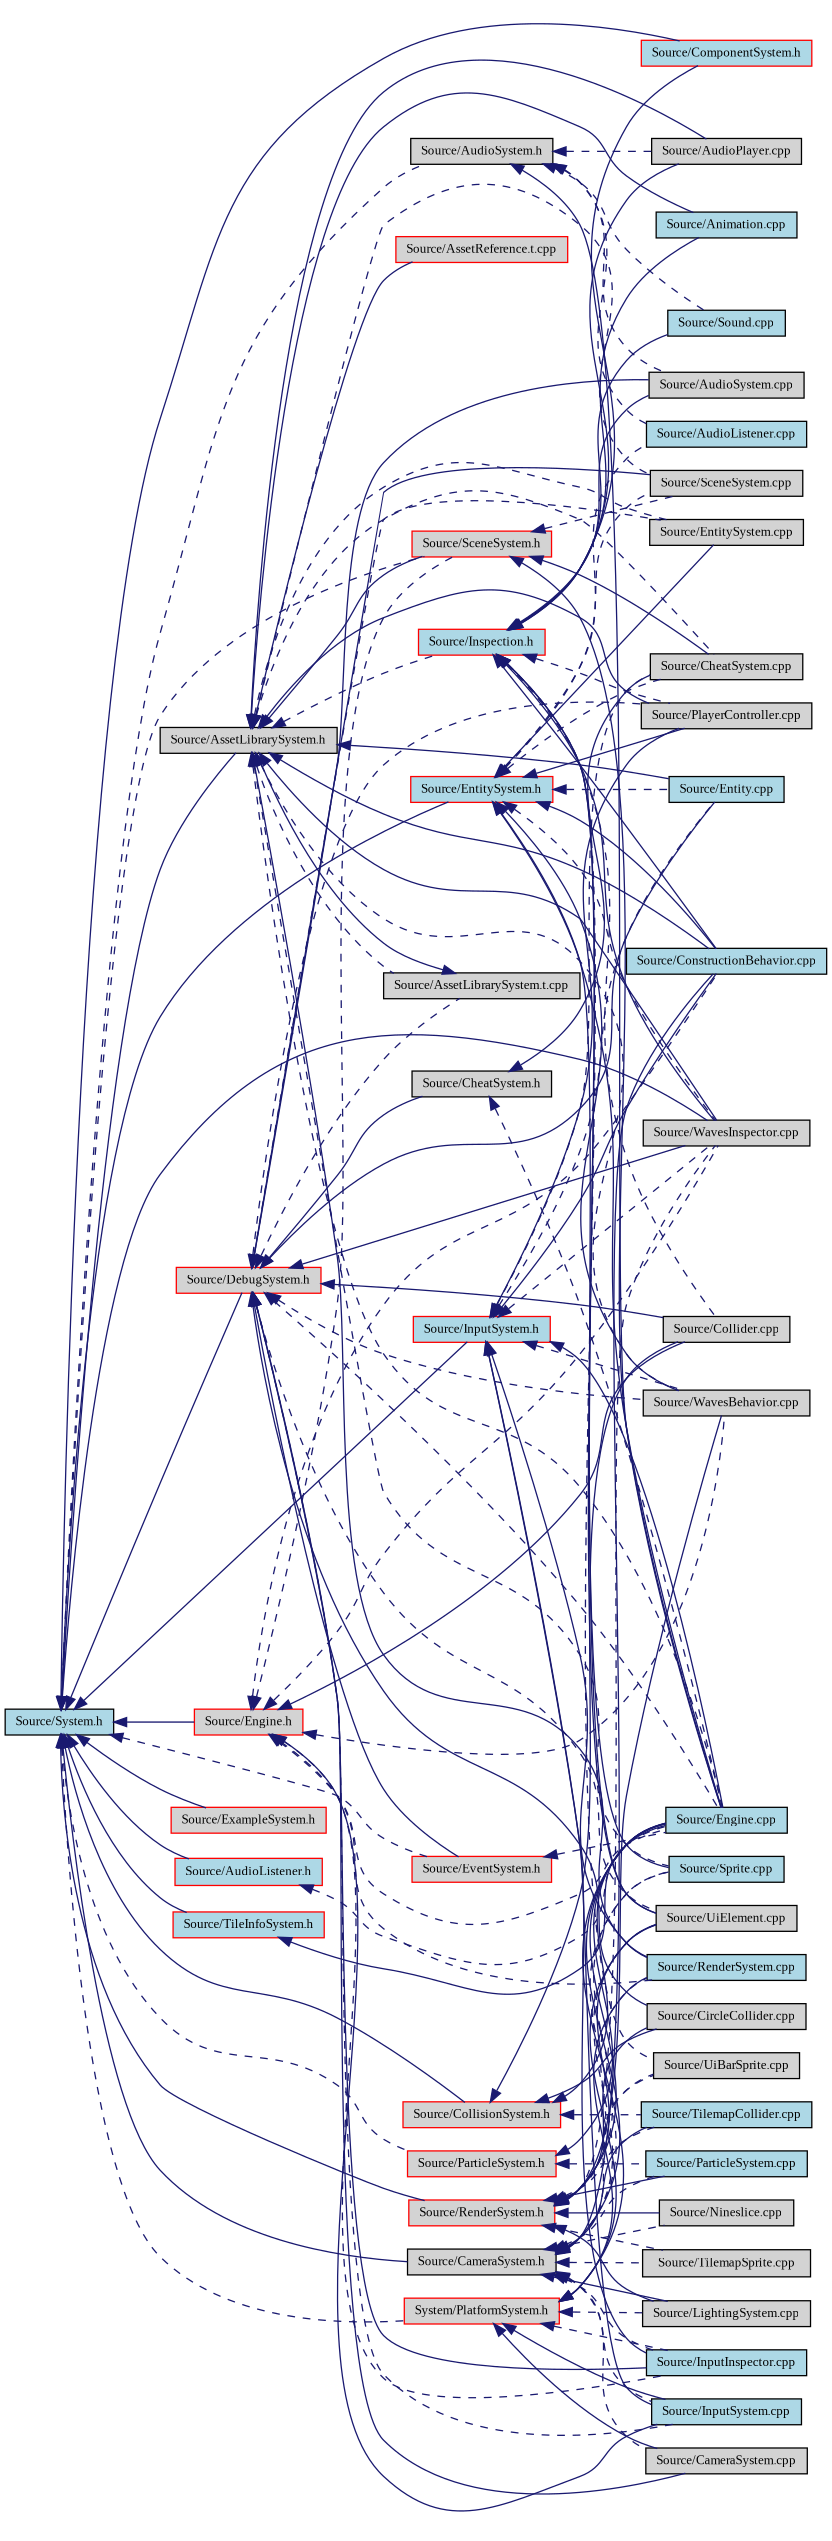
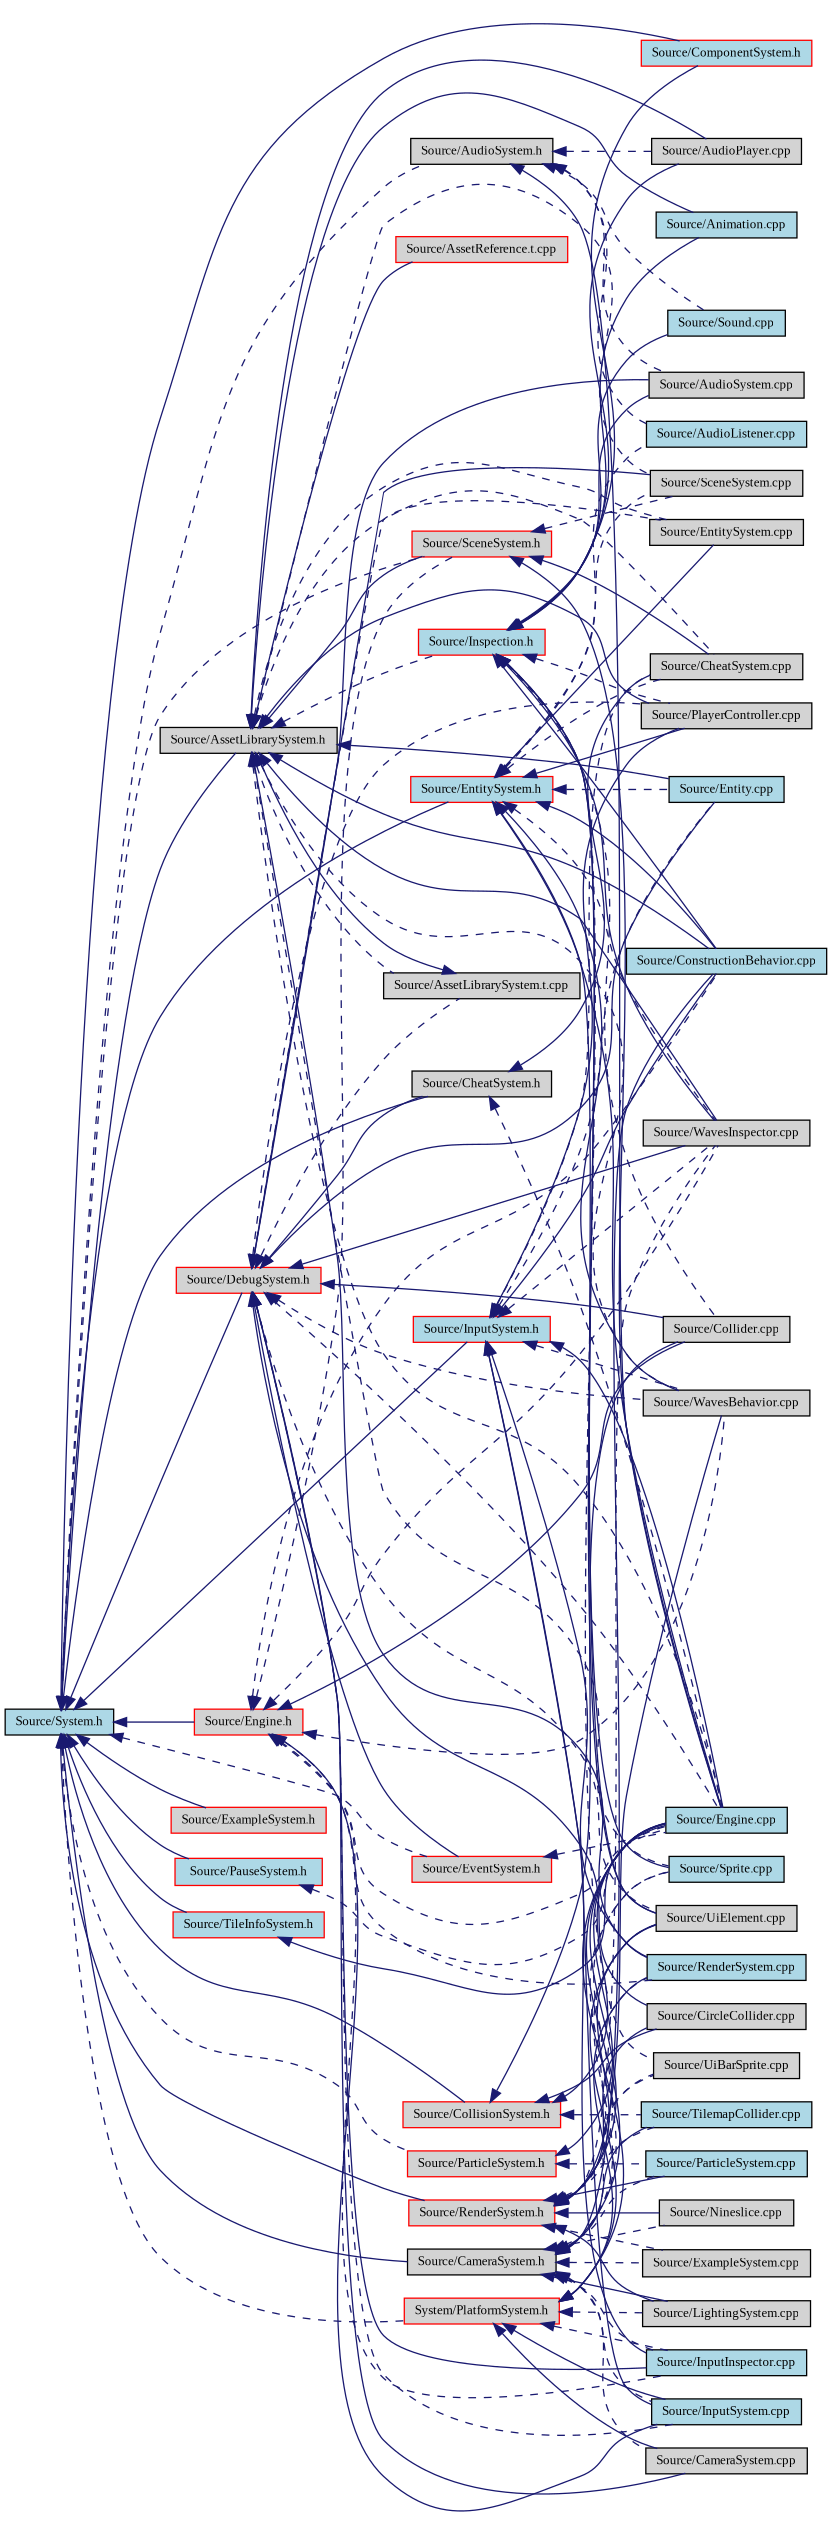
edge "Source/WavesInspector.cpp" -> "Source/System.h": now "Source/CheatSystem.h" -> "Source/System.h"
node "Source/AudioListener.h": label "Source/AudioListener.h" -> "Source/PauseSystem.h"
node "Source/TilemapSprite.cpp": label "Source/TilemapSprite.cpp" -> "Source/ExampleSystem.cpp"
